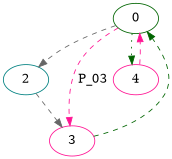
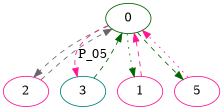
node "2": color teal -> deeppink
edge "0" -> "3": label "P_03" -> "P_05"
node "4": label "4" -> "1"
node "5": added
edge "2" -> "3": now "2" -> "0"
node "3": color deeppink -> teal
